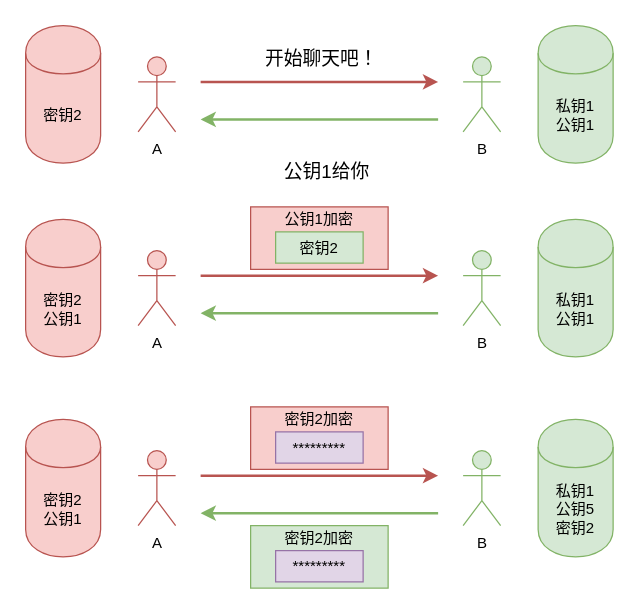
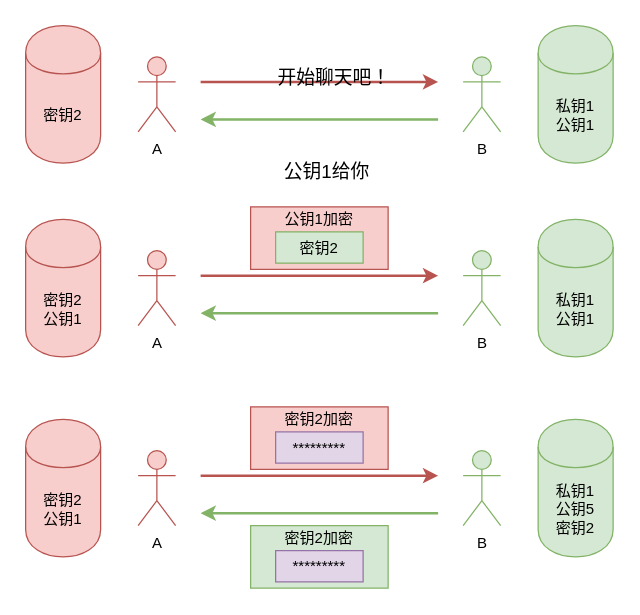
node "开始聊天吧！": moved (332, 57) -> (344, 76)
